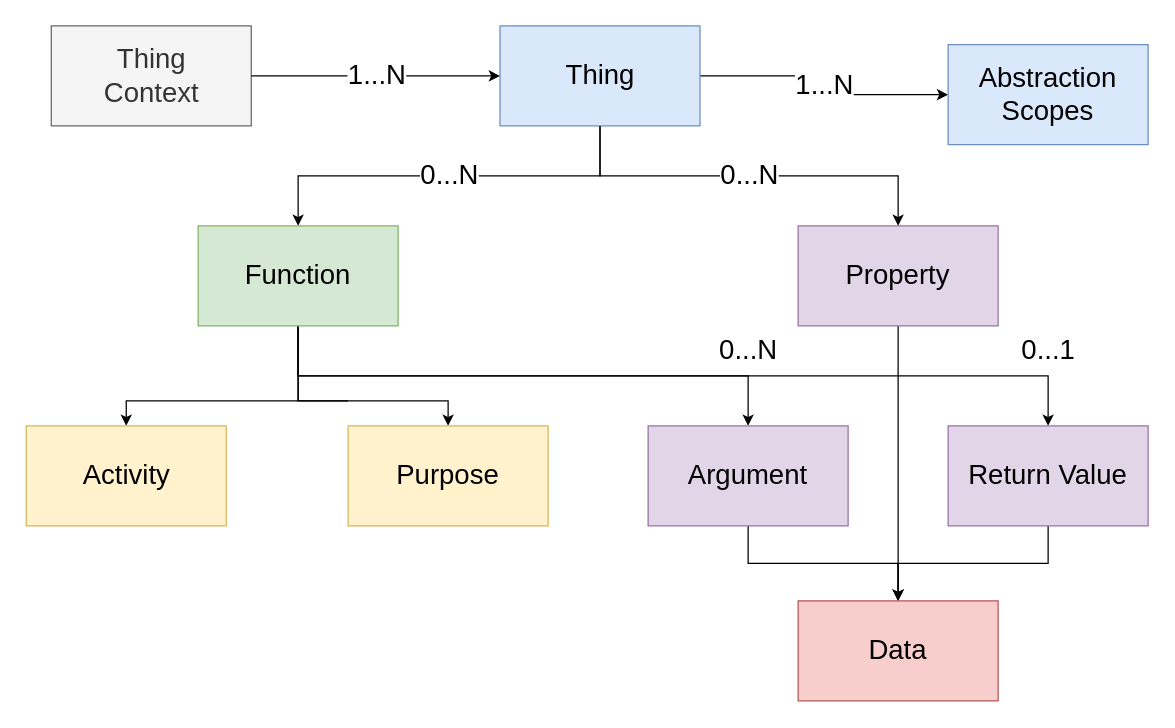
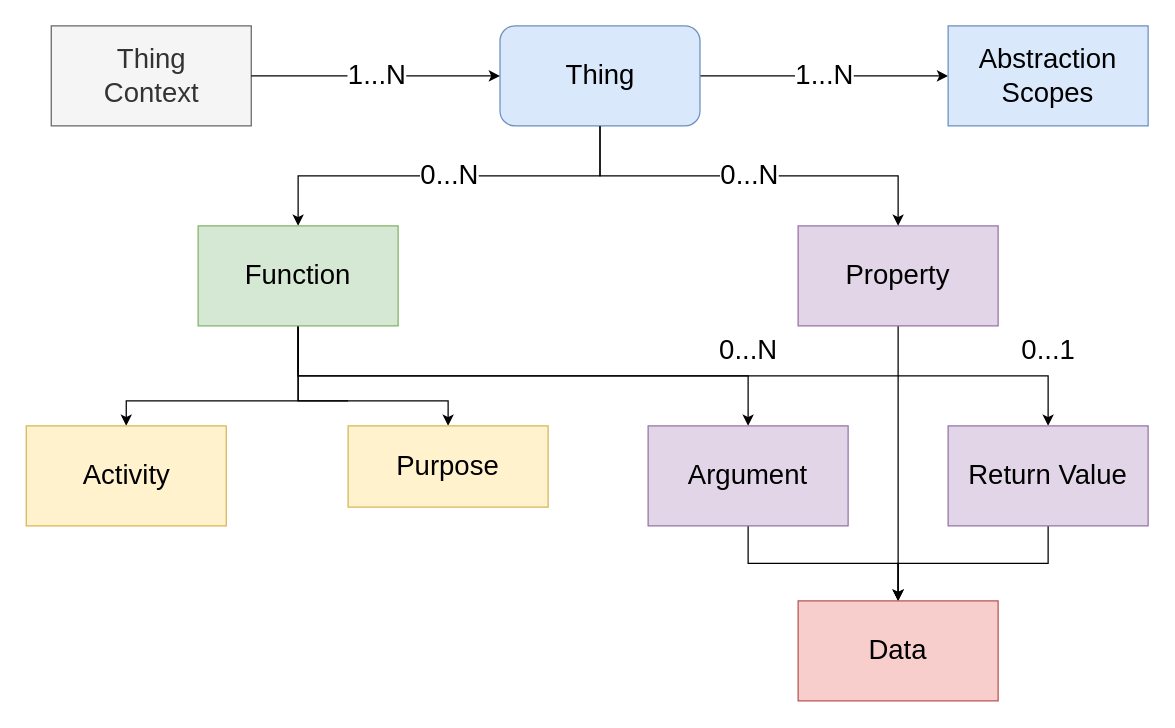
node "Thing": shape rectangle -> rounded rectangle
node "Abstraction Scopes": moved (1048, 94) -> (1048, 76)
node "Purpose": size 200x100 -> 200x81
